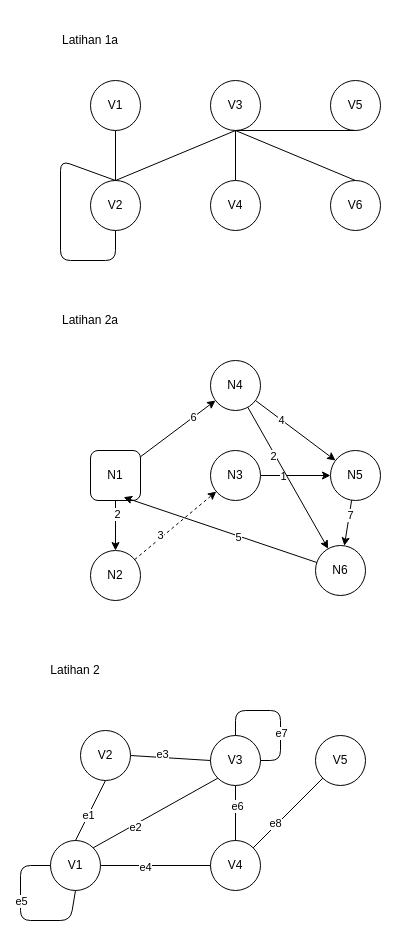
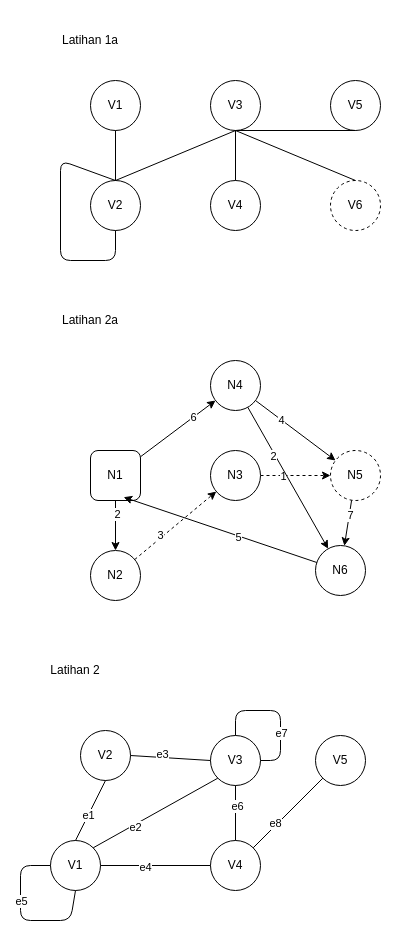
node "V6": style solid -> dashed
edge "N3" -> "N5": style solid -> dashed
node "N5": style solid -> dashed
